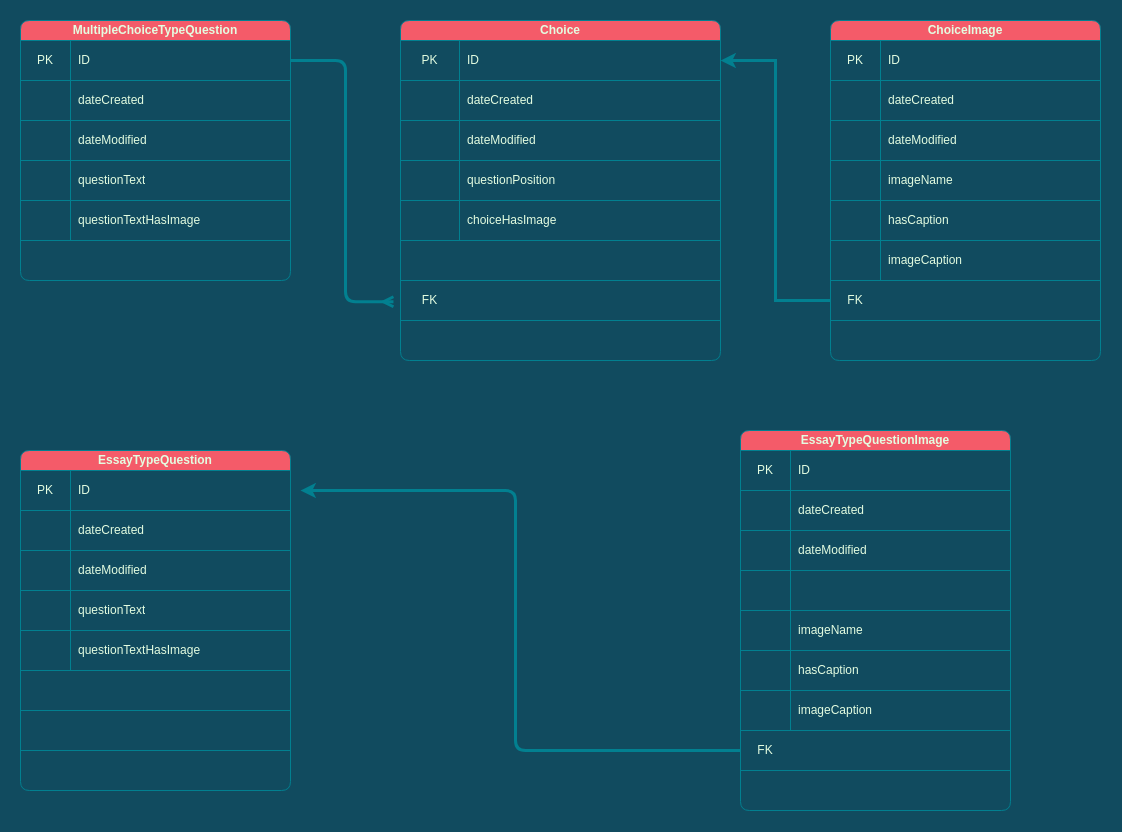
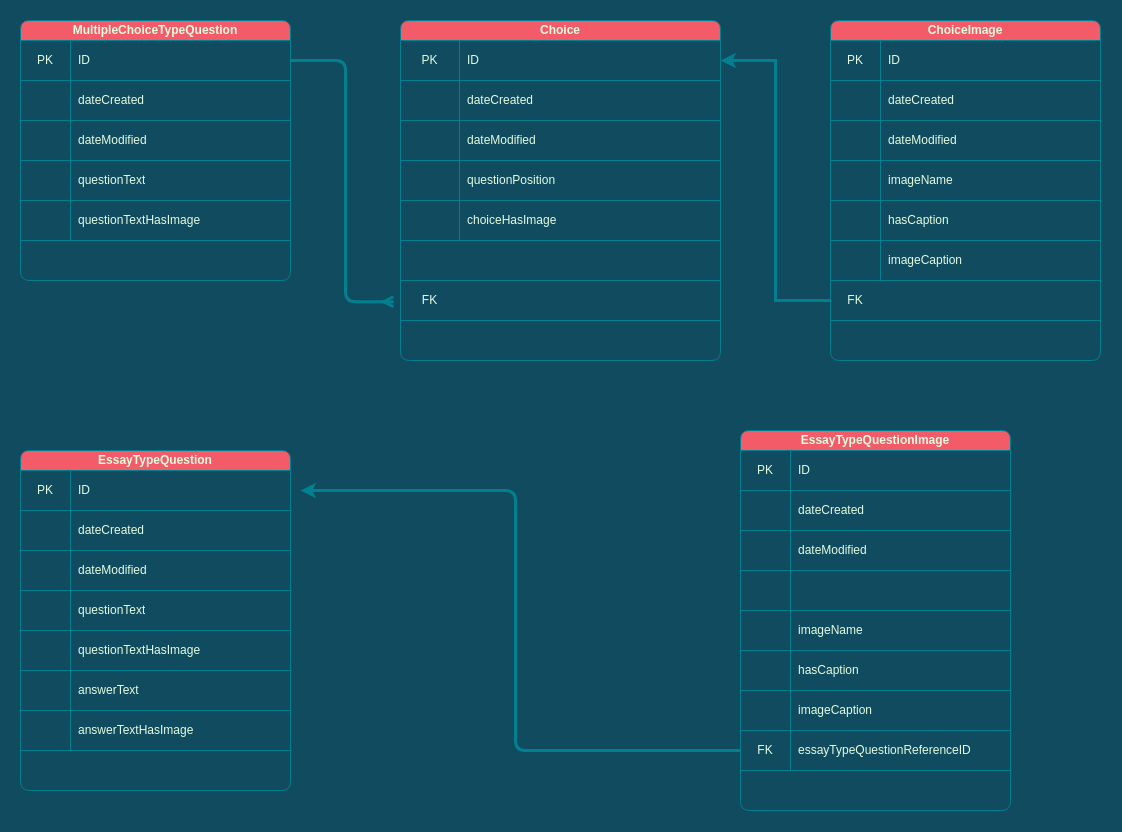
node "answerText": added
node "answerTextHasImage": added
node "essayTypeQuestionReferenceID": added
